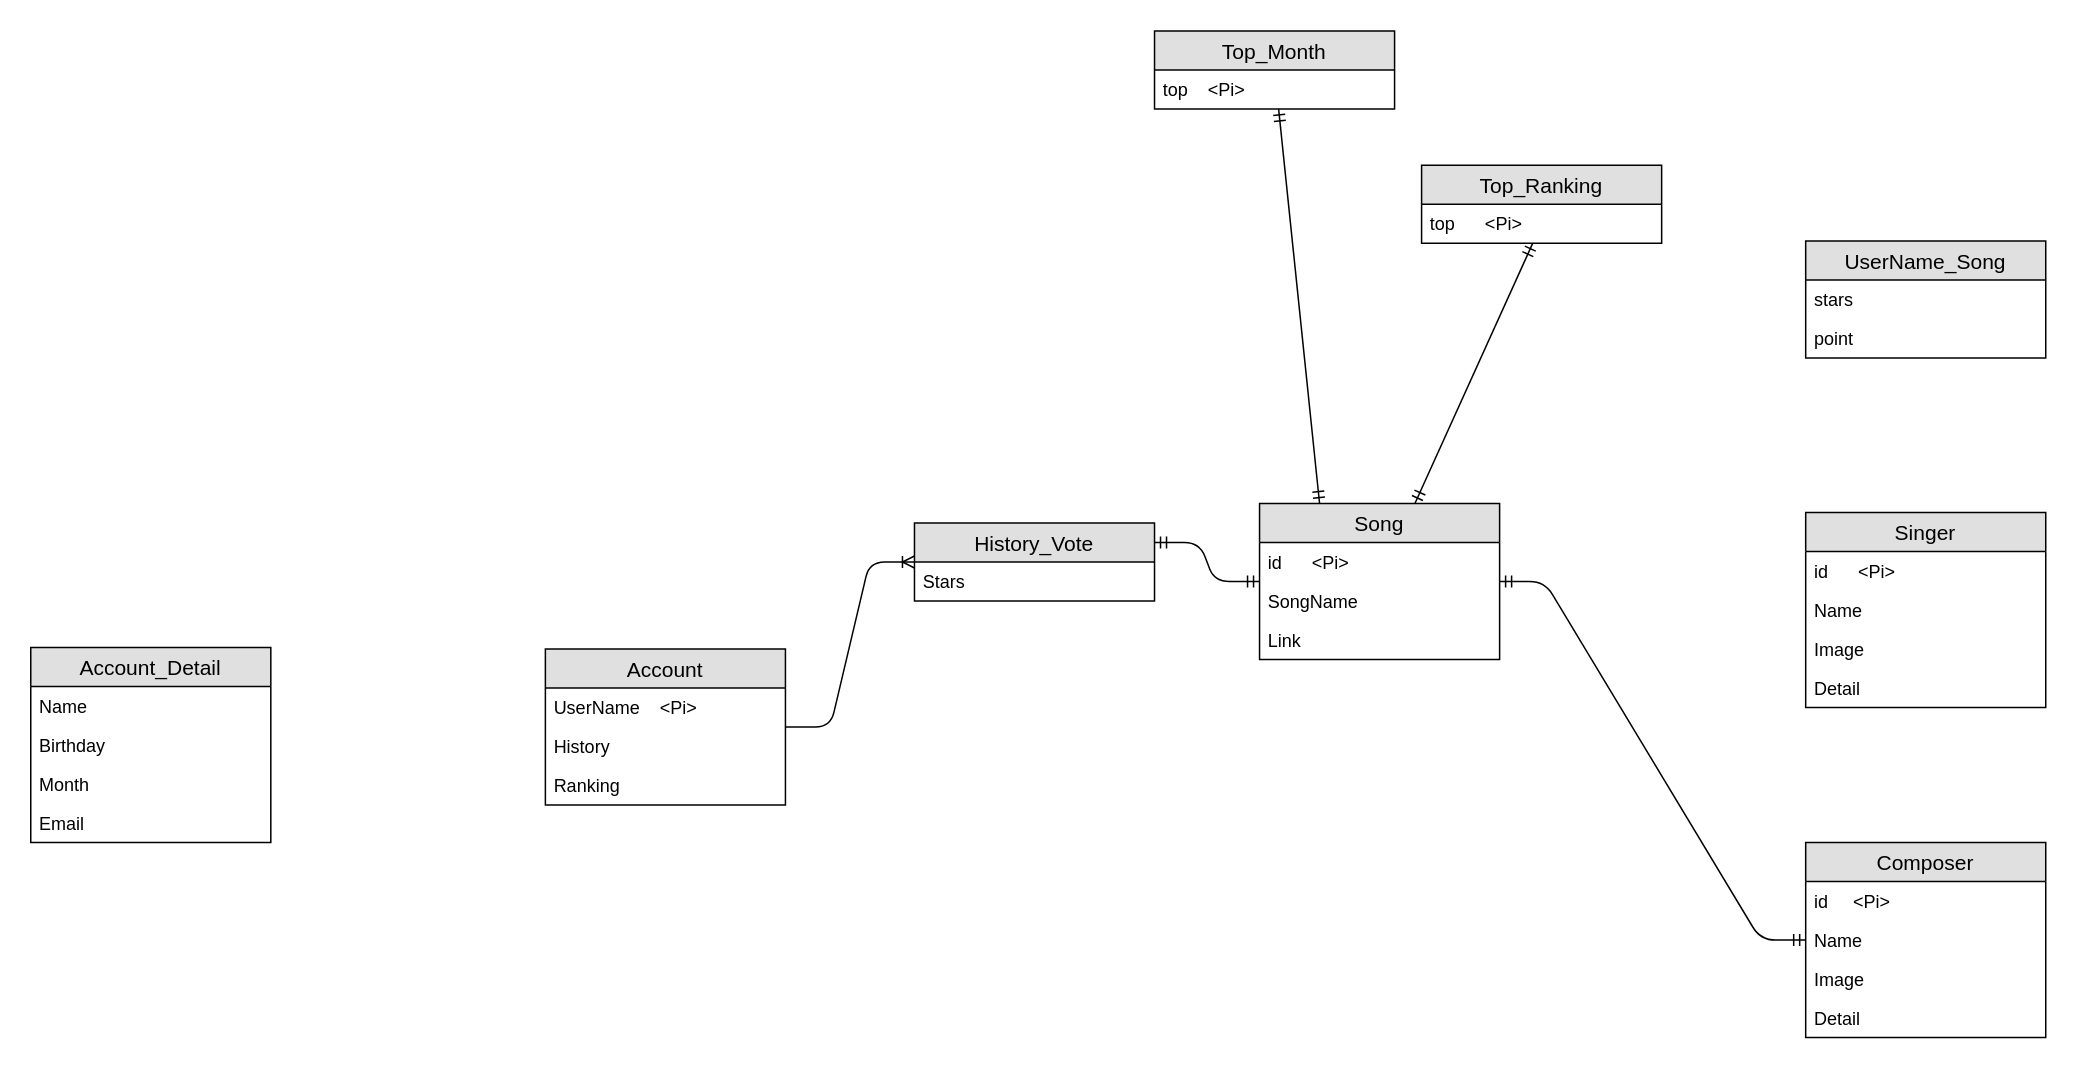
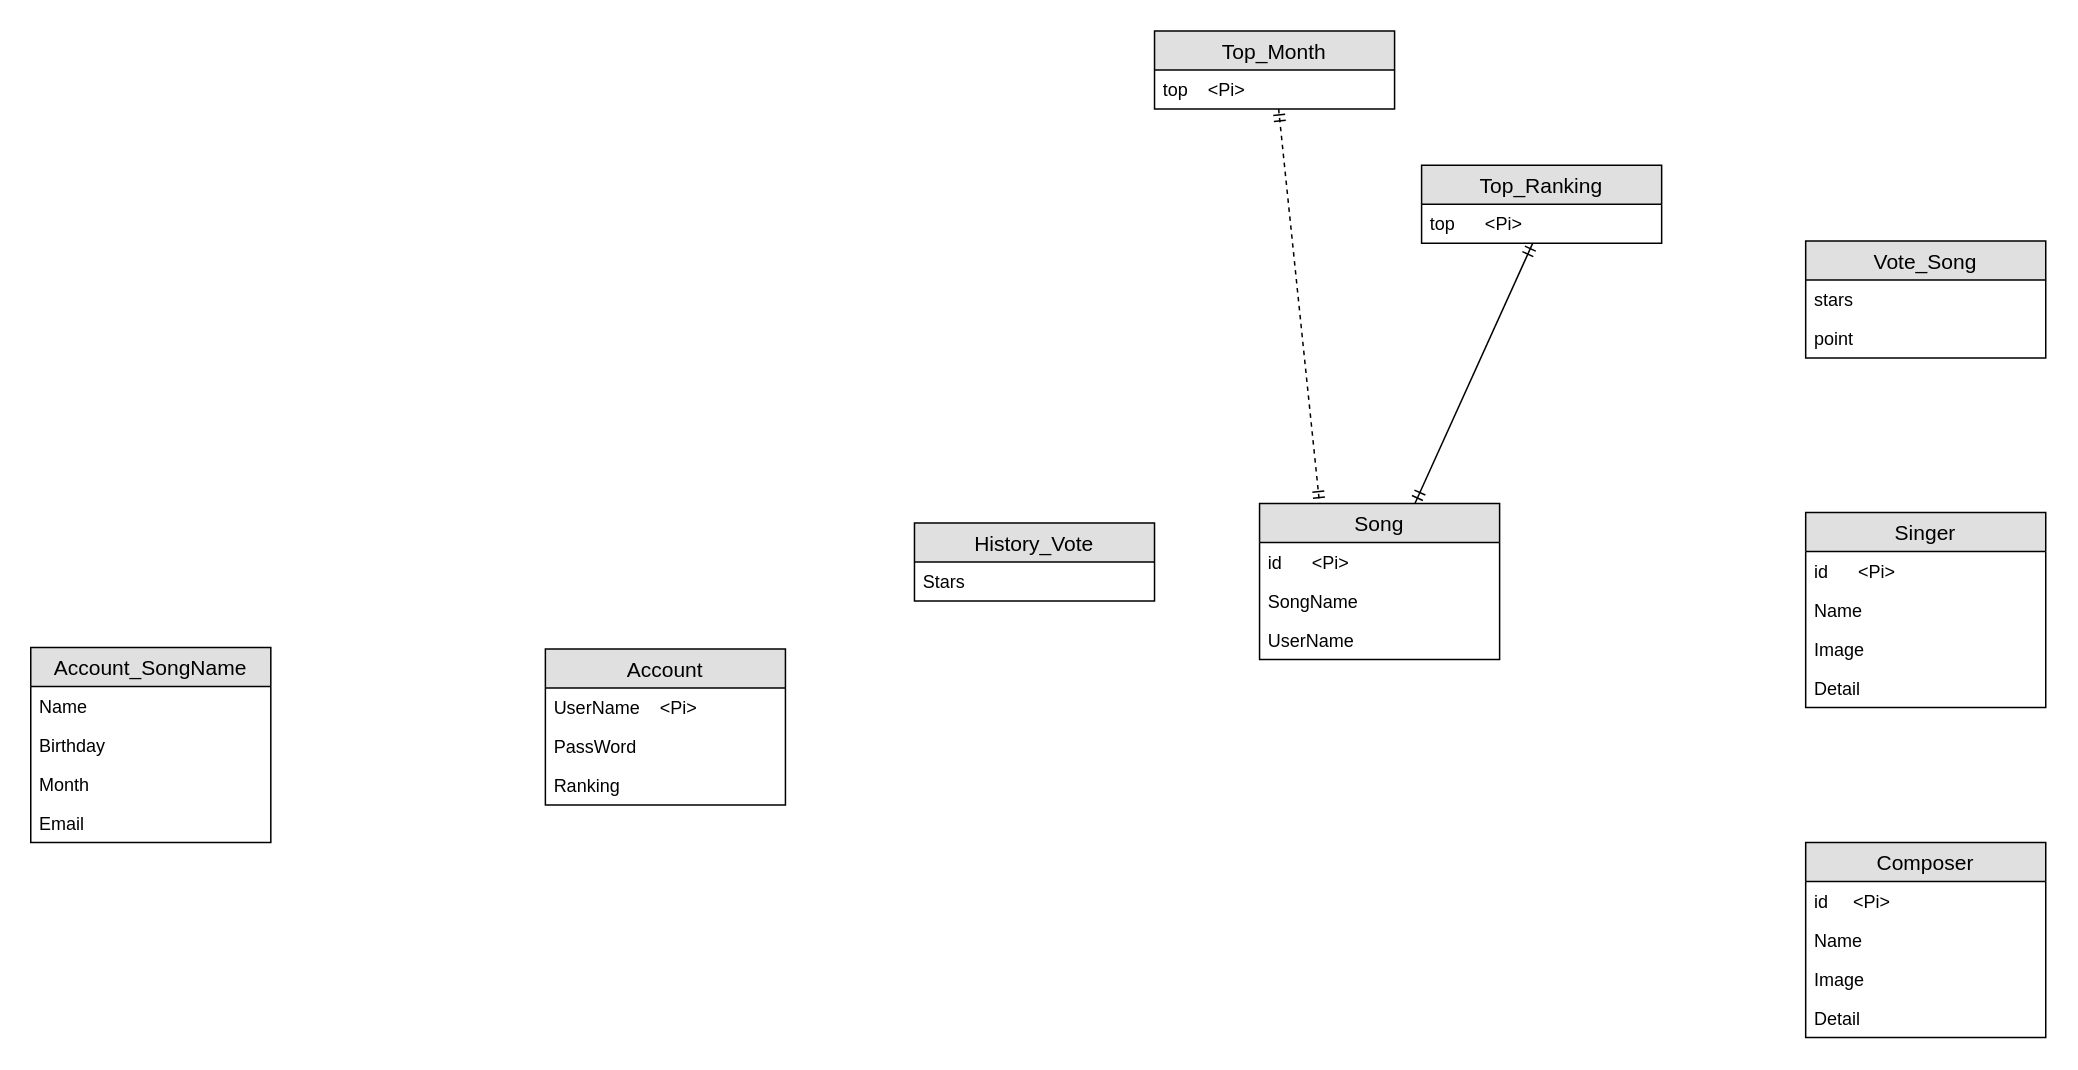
node "UserName_Song": label "UserName_Song" -> "Vote_Song"
edge "Top_Month" -- "Song": style solid -> dashed
edge "History_Vote" -- "Song": removed
node "Link": label "Link" -> "UserName"
edge "Account" -> "History_Vote": removed
node "Account_Detail": label "Account_Detail" -> "Account_SongName"
node "History": label "History" -> "PassWord"
edge "Song" -- "Composer": removed
